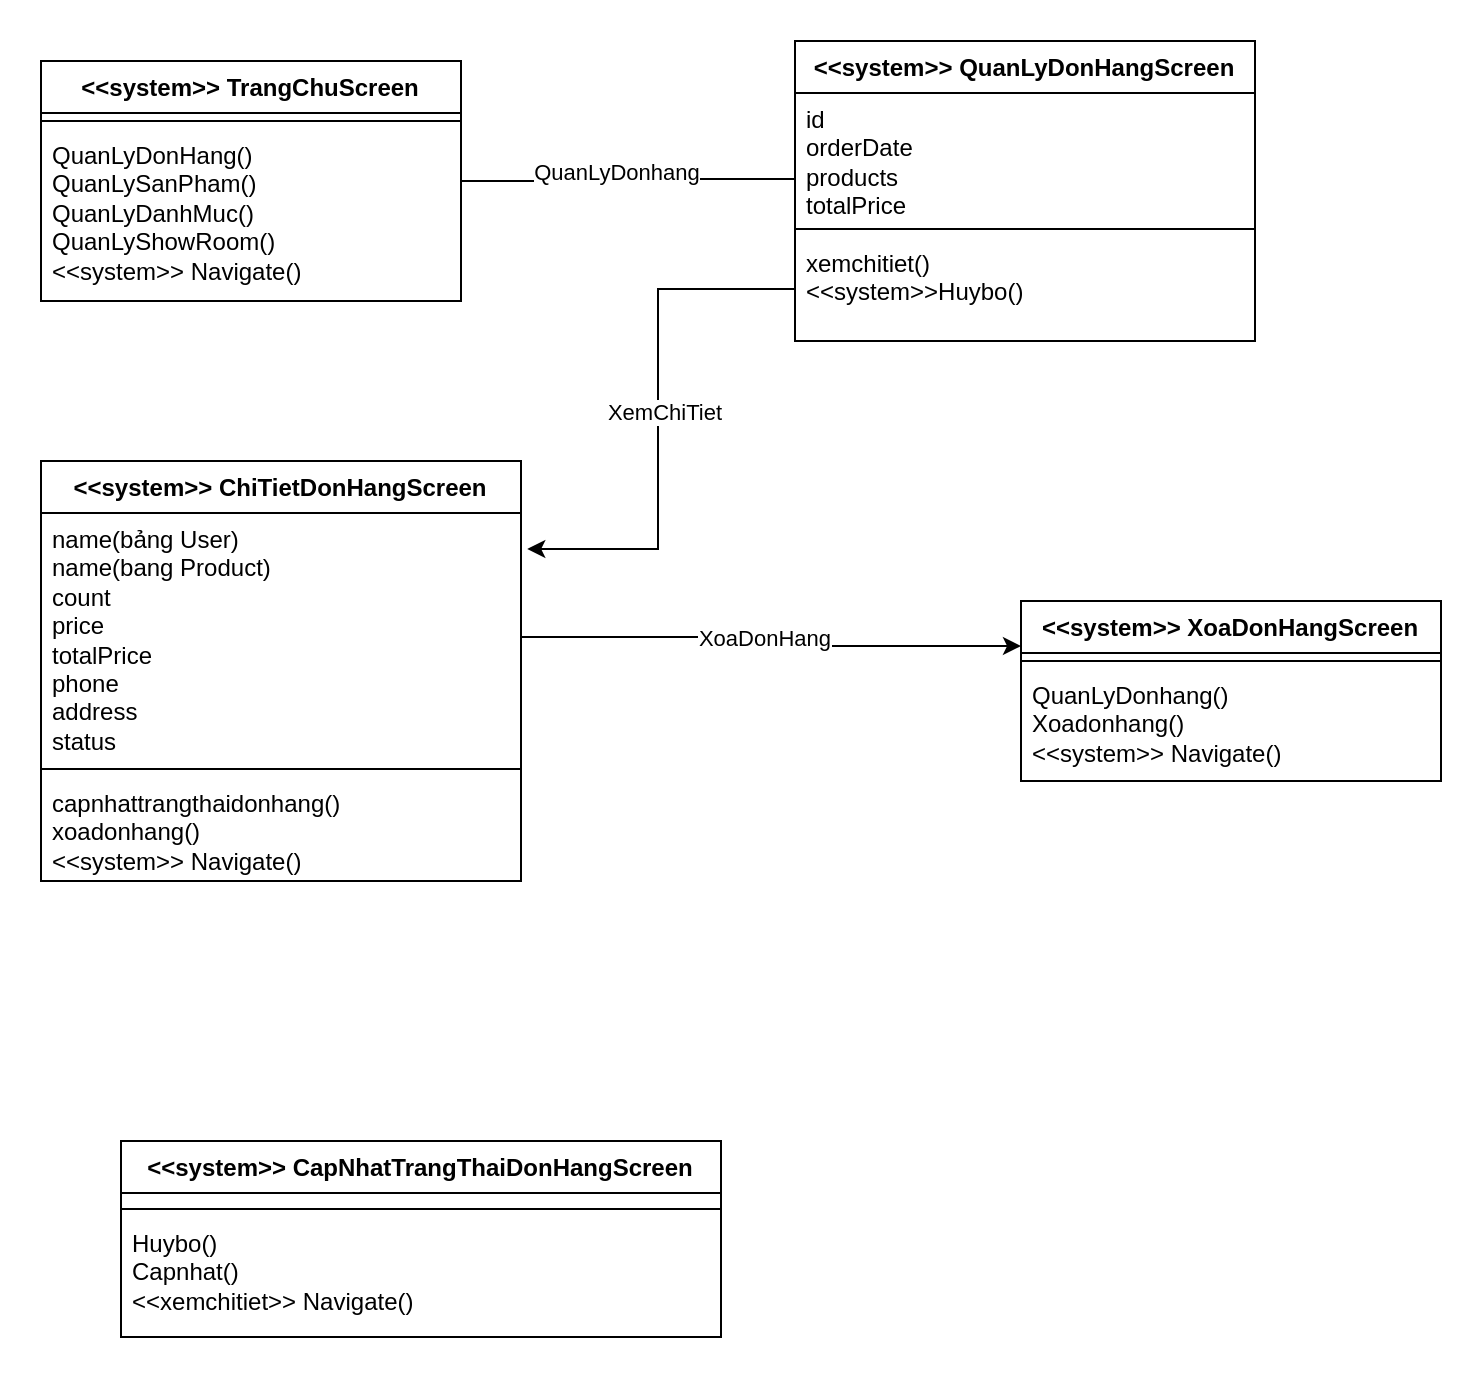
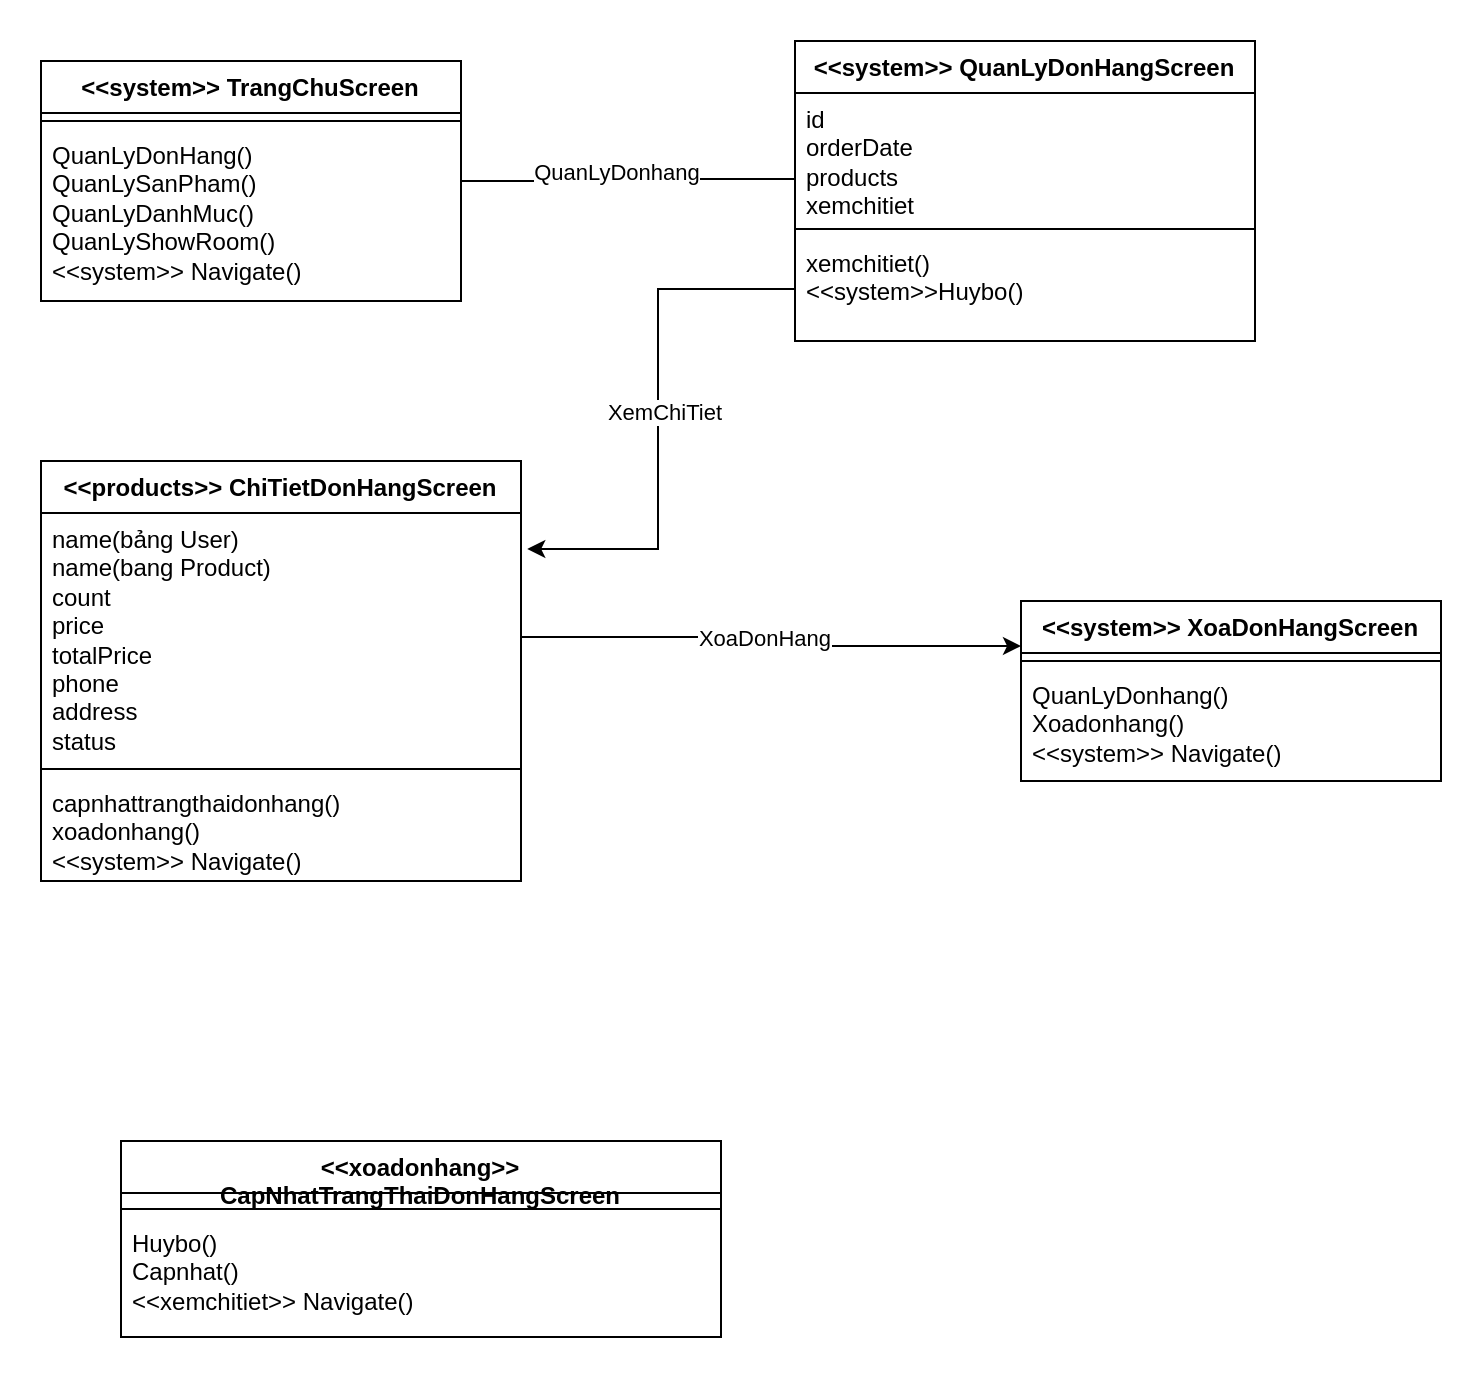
node "id orderDate products totalPrice status": label "id orderDate products totalPrice status" -> "id orderDate products xemchitiet status"
node "<<system>> ChiTietDonHangScreen": label "<<system>> ChiTietDonHangScreen" -> "<<products>> ChiTietDonHangScreen"
node "<<system>> CapNhatTrangThaiDonHangScreen": label "<<system>> CapNhatTrangThaiDonHangScreen" -> "<<xoadonhang>> CapNhatTrangThaiDonHangScreen"
